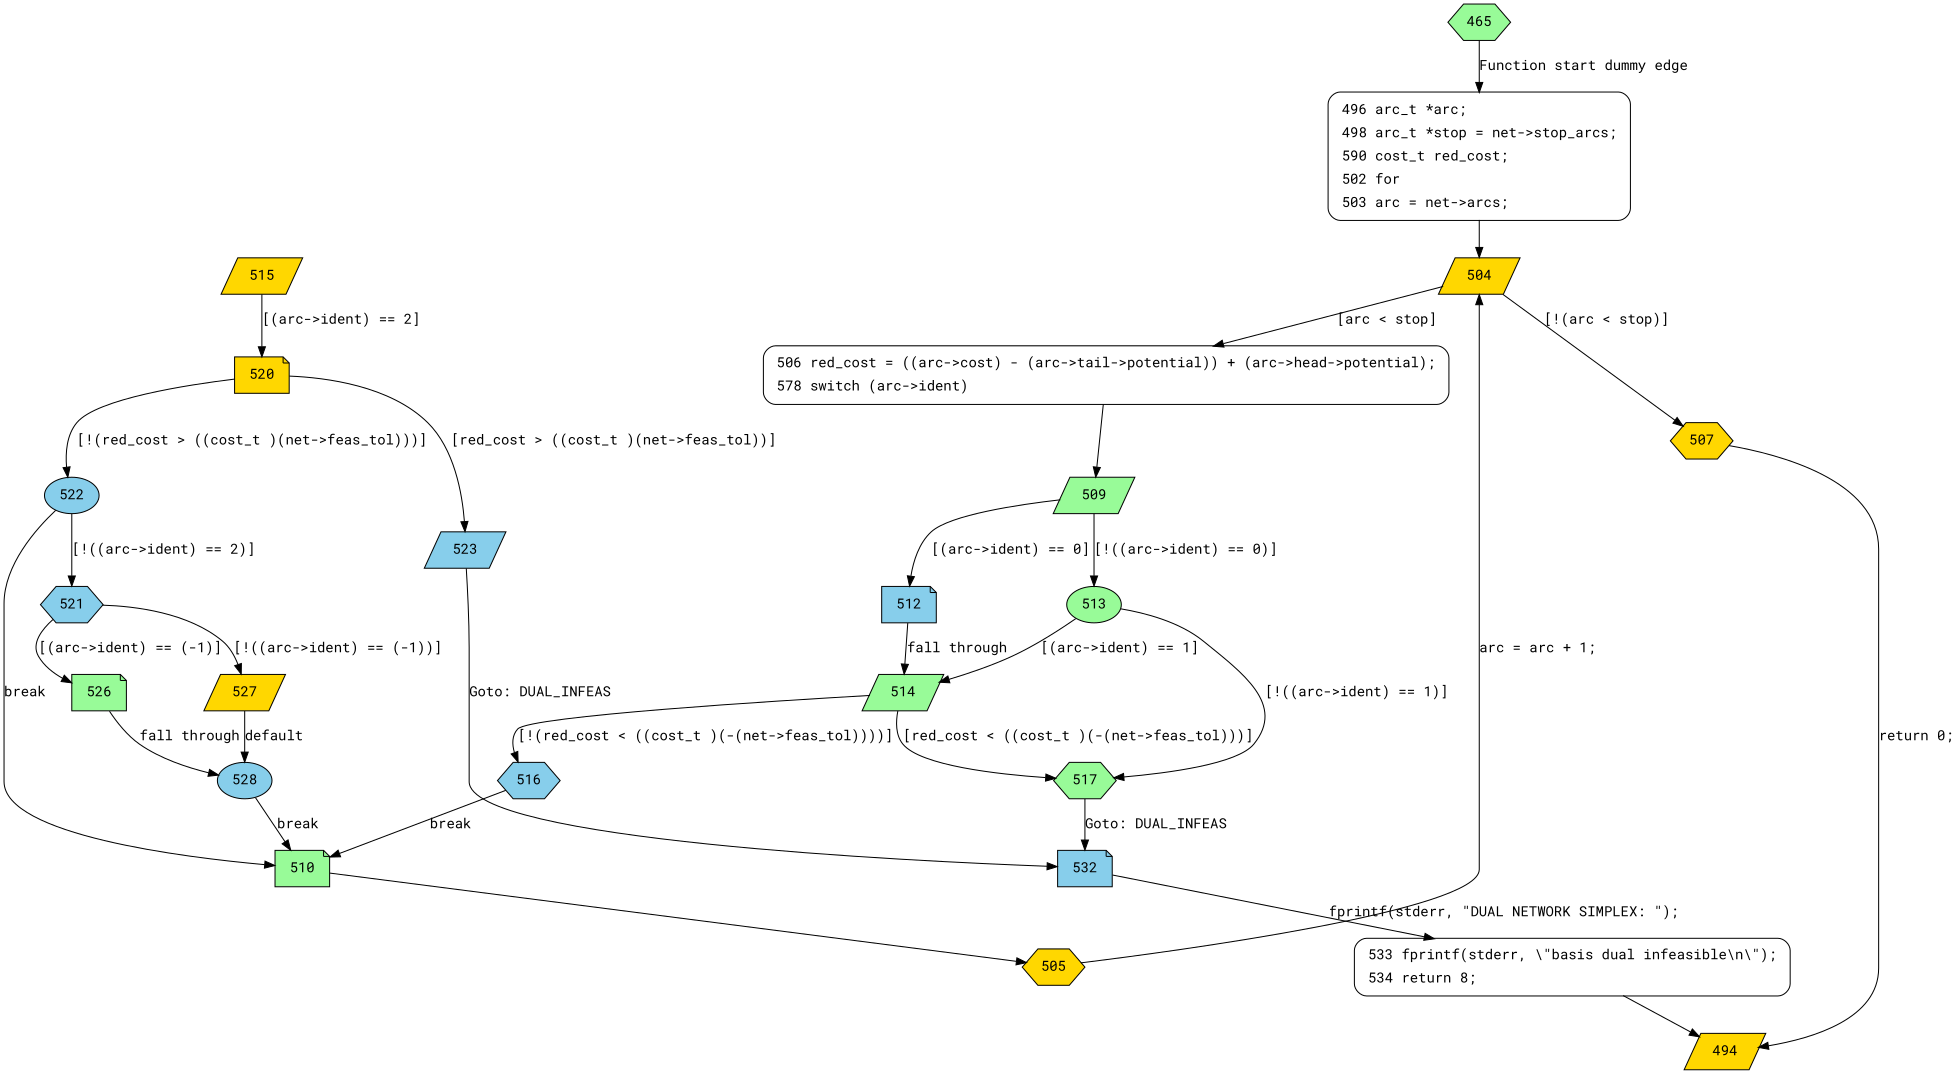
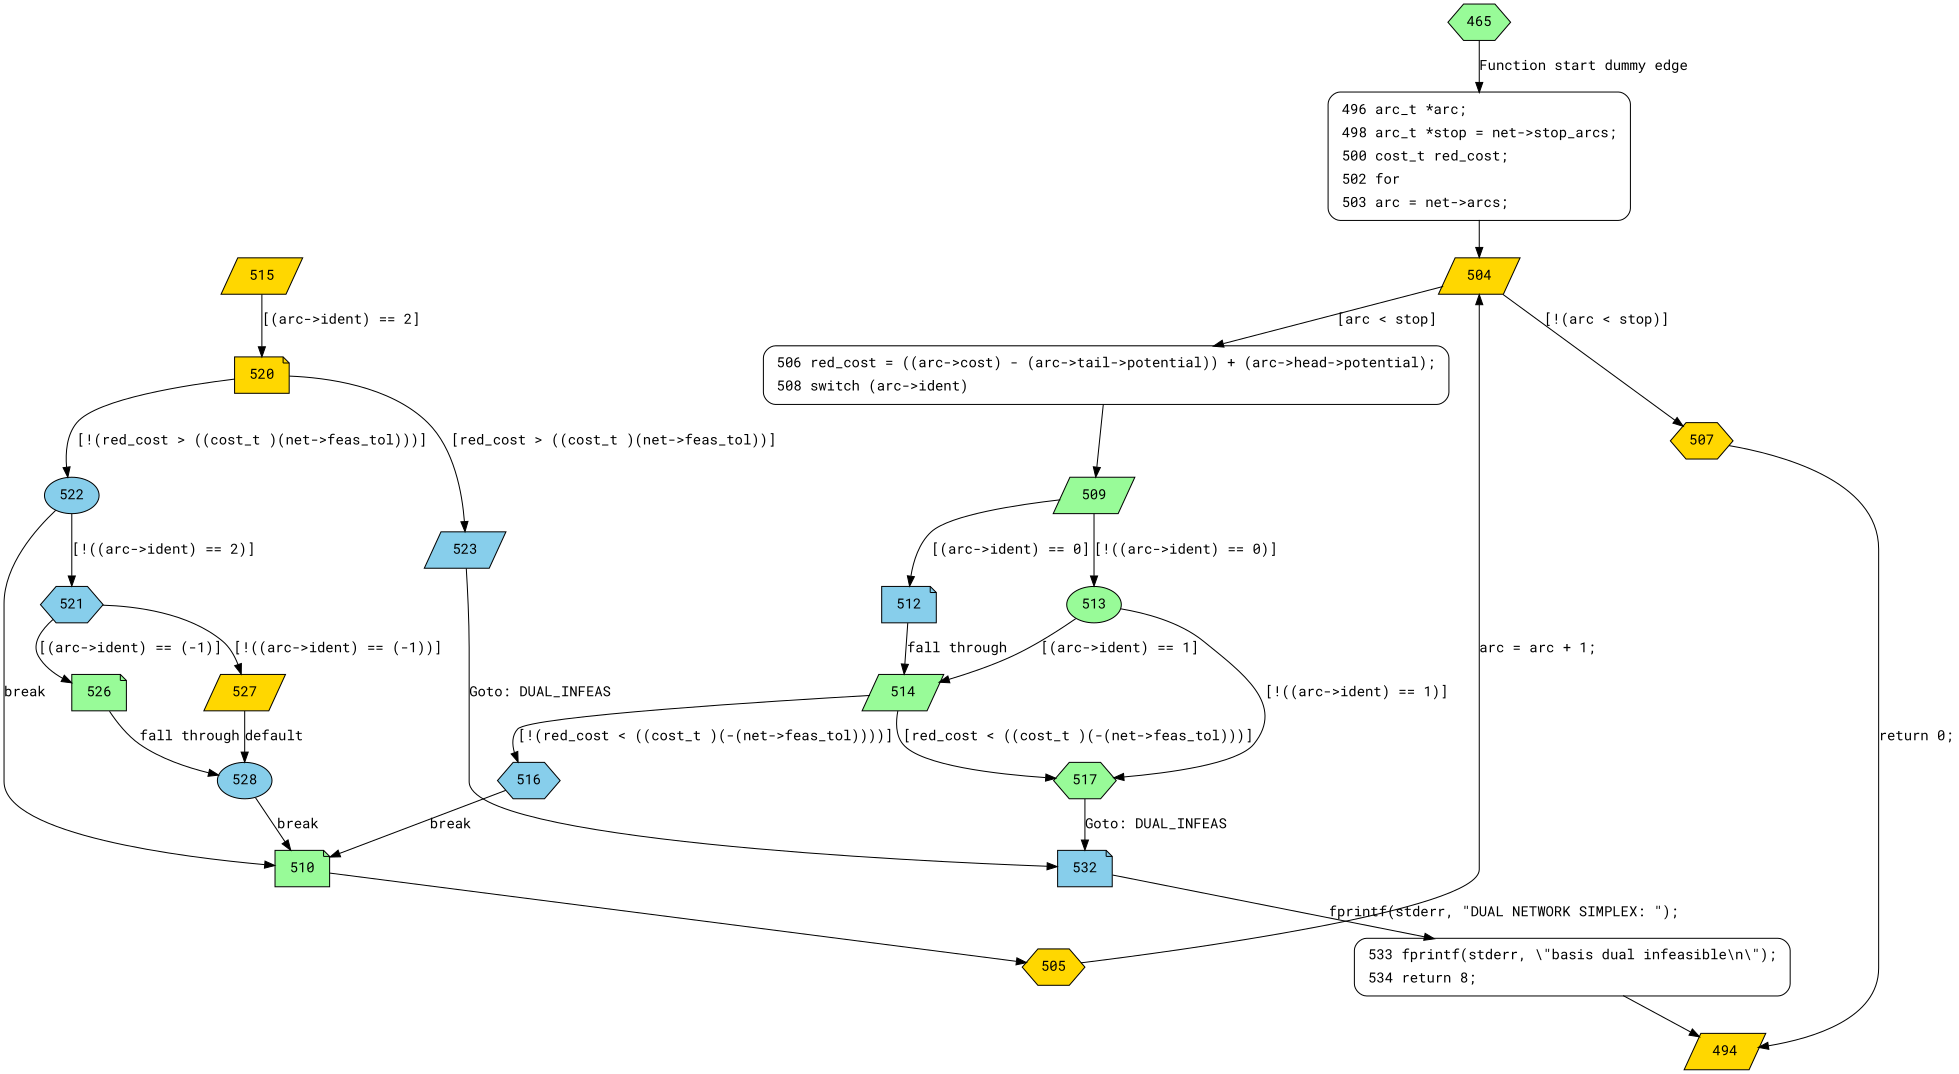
node "496": text "590" -> "500"
node "506": text "578" -> "508"
